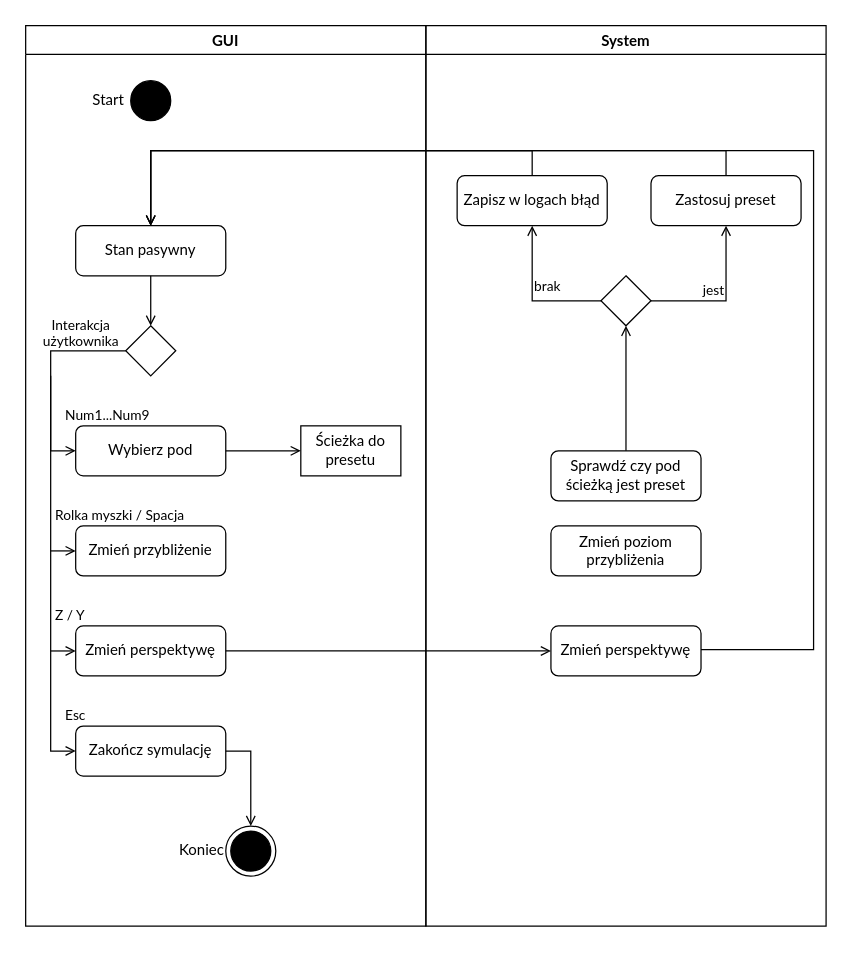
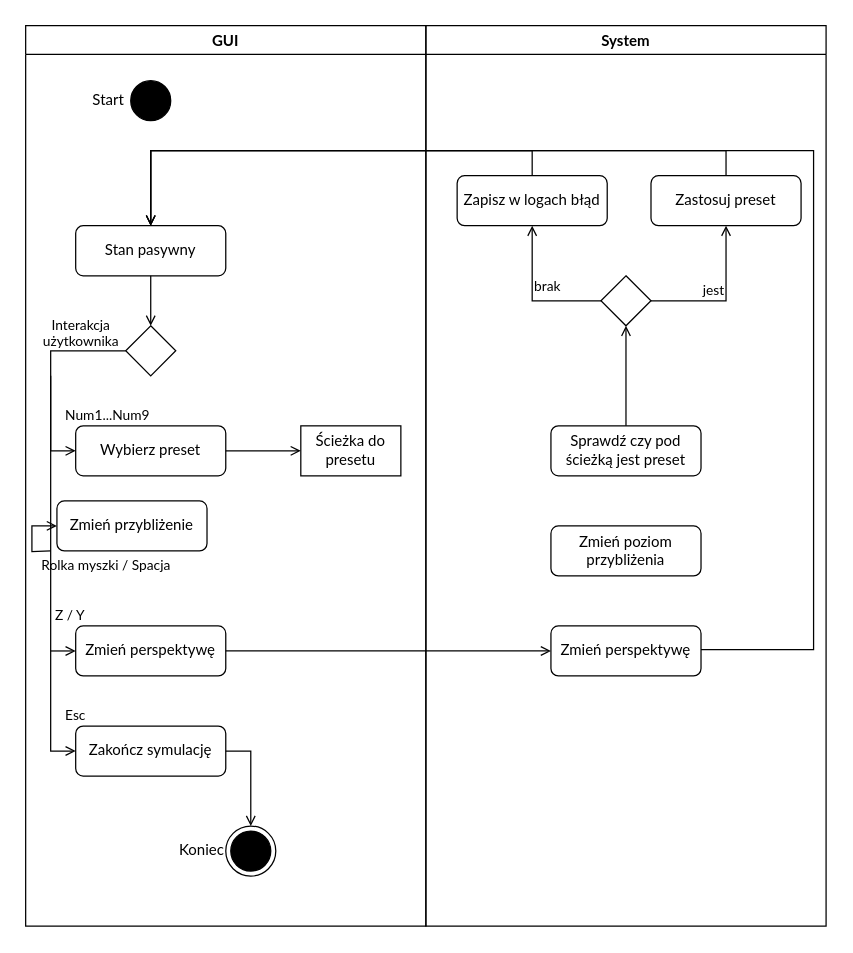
node "Wybierz pod": label "Wybierz pod" -> "Wybierz preset"
node "Sprawdź czy pod ścieżką jest preset": moved (626, 476) -> (626, 451)
node "Zmień przybliżenie": moved (151, 551) -> (132, 526)
